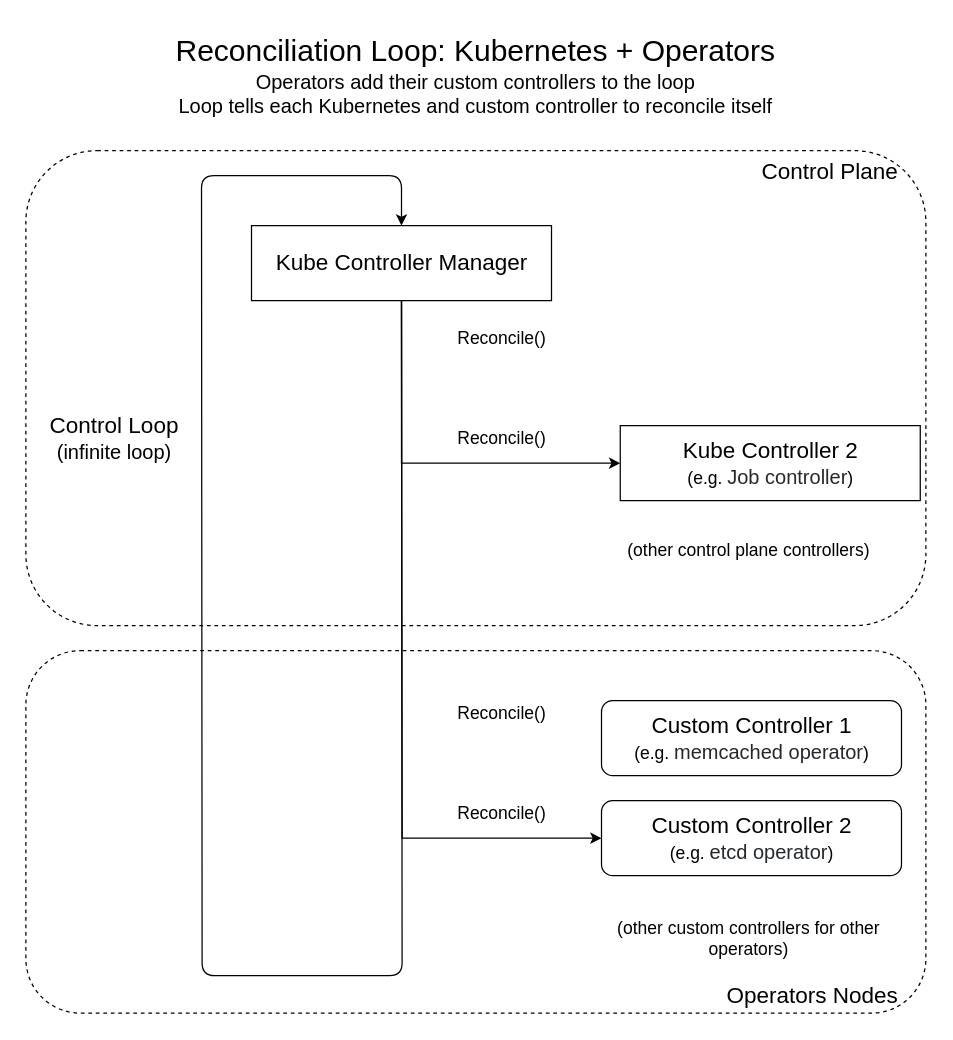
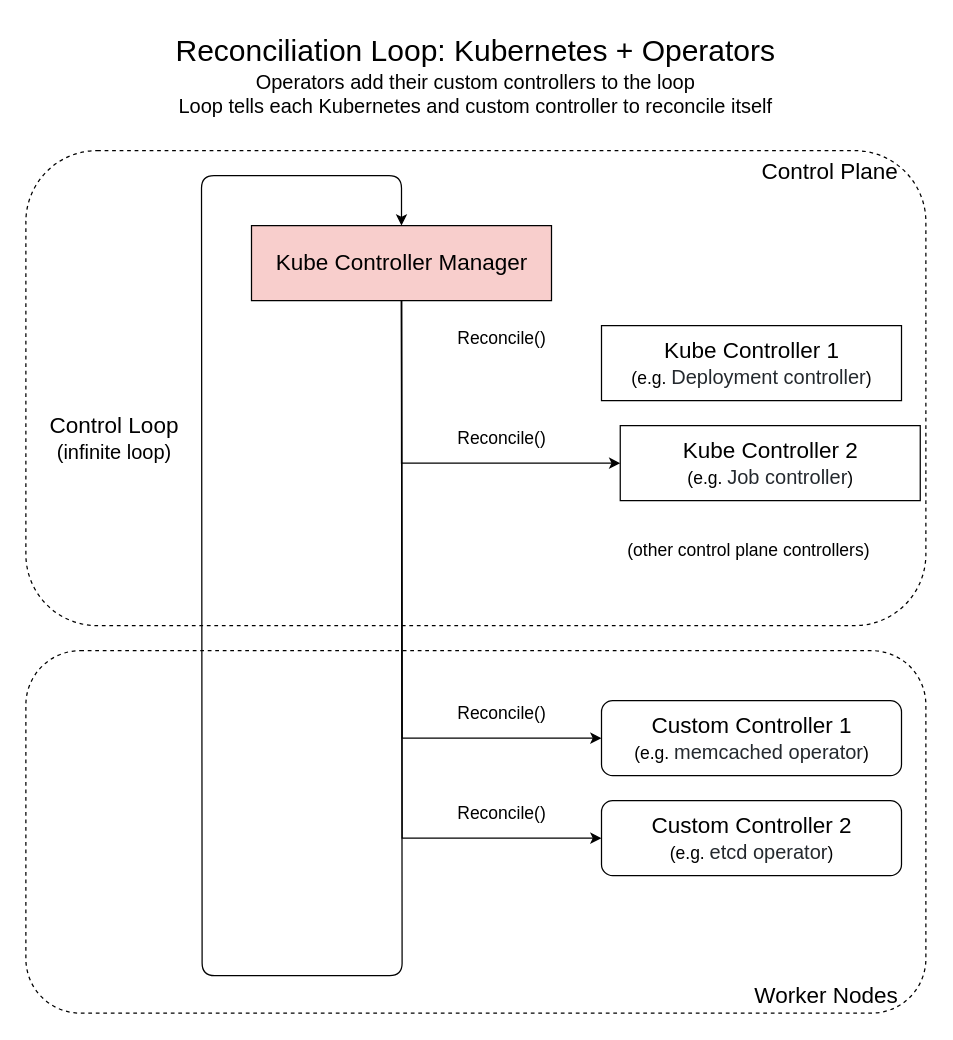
node "Kube Controller Manager": fillcolor #ffffff -> #f8cecc
node "Kube Controller 1 (e.g. Deployment controller)": added
edge "Kube Controller Manager" -> "Custom Controller 1 (e.g. memcached operator)": added
node "(other custom controllers for other operators)": removed
node "Operators Nodes": label "Operators Nodes" -> "Worker Nodes"
